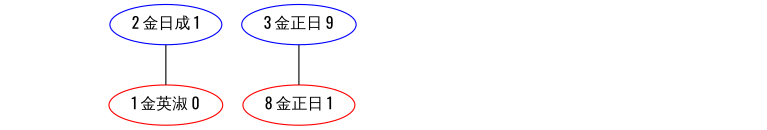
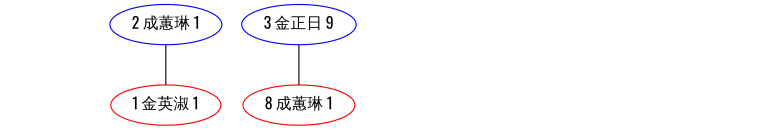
node "2 金日成 1": label "2 金日成 1" -> "2 成蕙琳 1"
node "1 金英淑 0": label "1 金英淑 0" -> "1 金英淑 1"
node "8 金正日 1": label "8 金正日 1" -> "8 成蕙琳 1"
